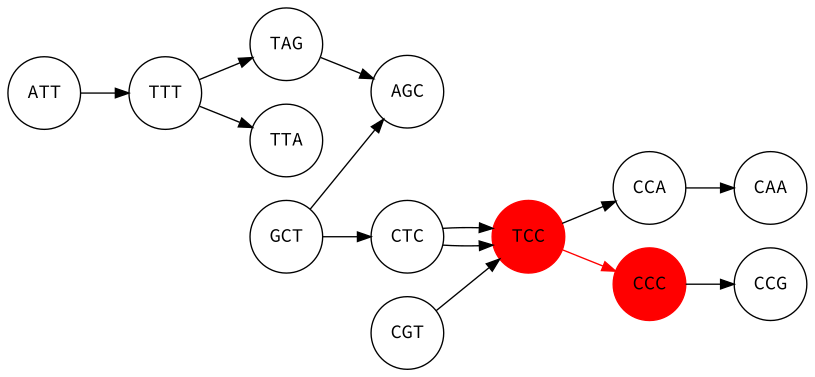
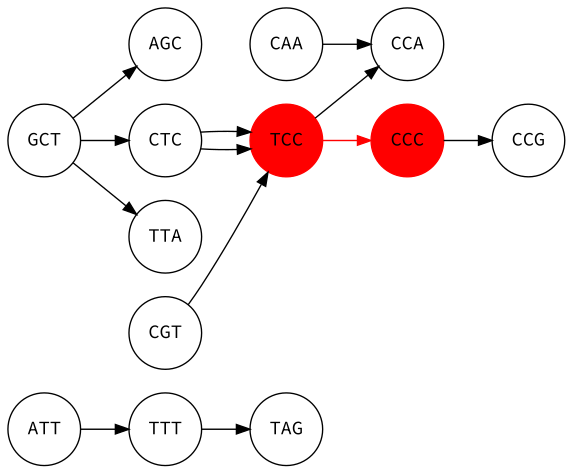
edge "TAG" -> "AGC": removed
edge "TTT" -> "TTA": now "GCT" -> "TTA"
edge "CCA" -> "CAA": reversed
